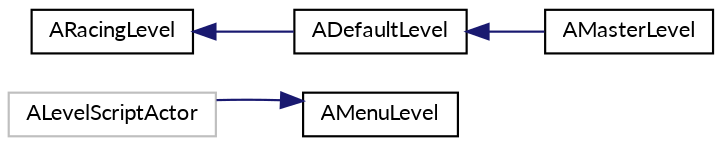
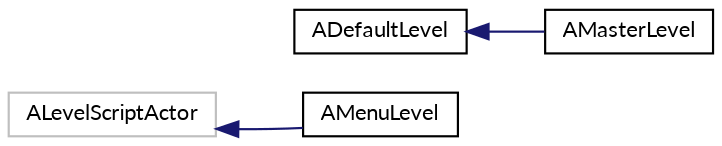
node "ARacingLevel": removed
edge "ALevelScriptActor" -> "AMenuLevel": reversed
